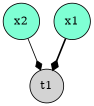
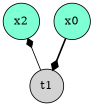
node "x1": label "x1" -> "x0"
edge "x2" -> "t1": reversed
